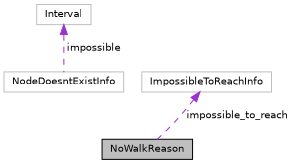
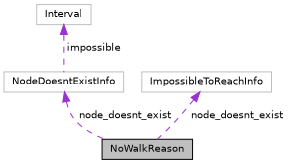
edge "NoWalkReason" -> "ImpossibleToReachInfo": label " impossible_to_reach" -> " node_doesnt_exist"
edge "NoWalkReason" -> "NodeDoesntExistInfo": added, label "node_doesnt_exist"
